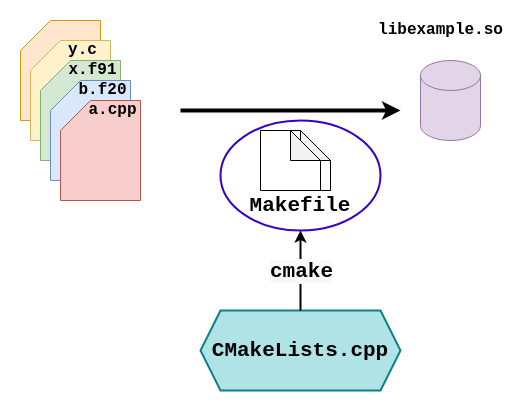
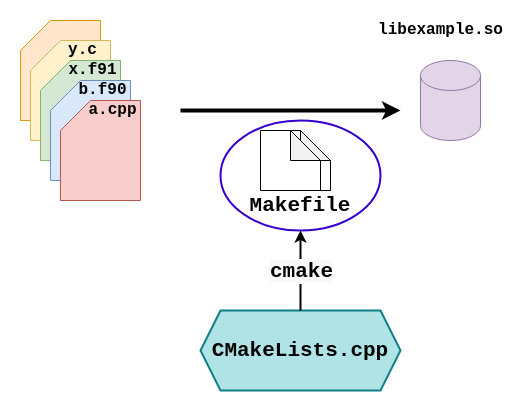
node "b.f20": label "b.f20" -> "b.f90"
